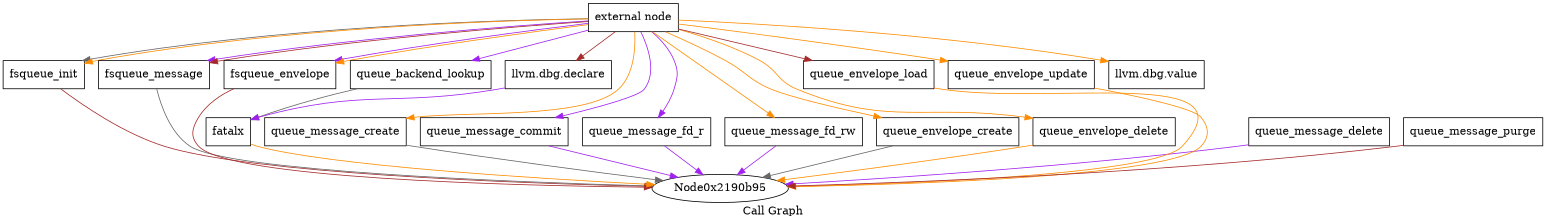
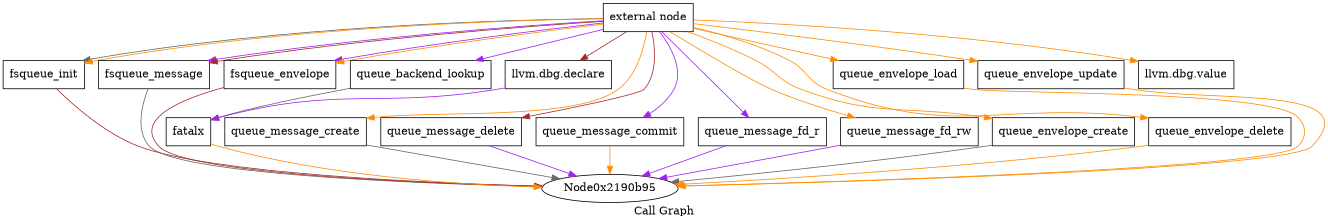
edge "external node" -> "queue_envelope_load": color brown -> darkorange
edge "external node" -> "queue_message_delete": added
node "queue_message_purge": removed
edge "queue_message_commit" -> "Node0x2190b95": color purple -> darkorange
